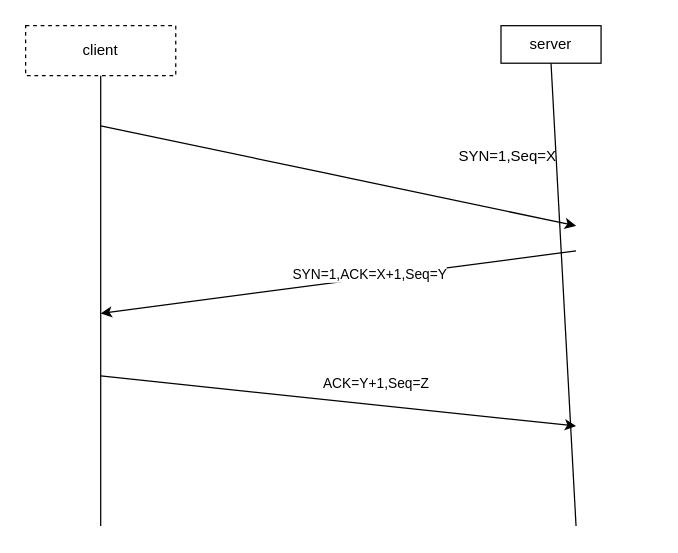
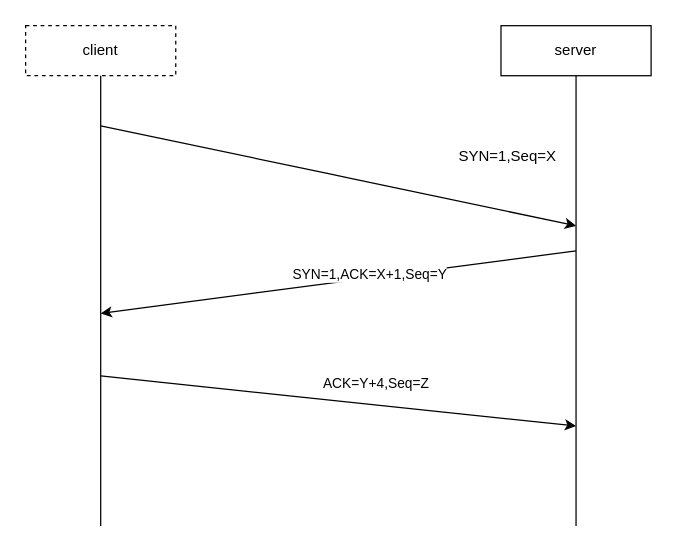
node "server": size 100x38 -> 150x50
node "ACK=Y+1,Seq=Z": label "ACK=Y+1,Seq=Z" -> "ACK=Y+4,Seq=Z"
